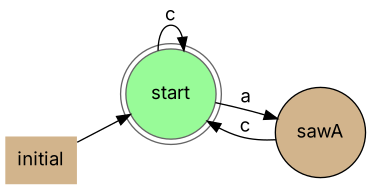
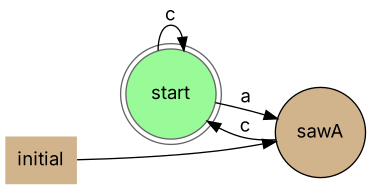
edge "initial" -> "start": now "initial" -> "sawA"
